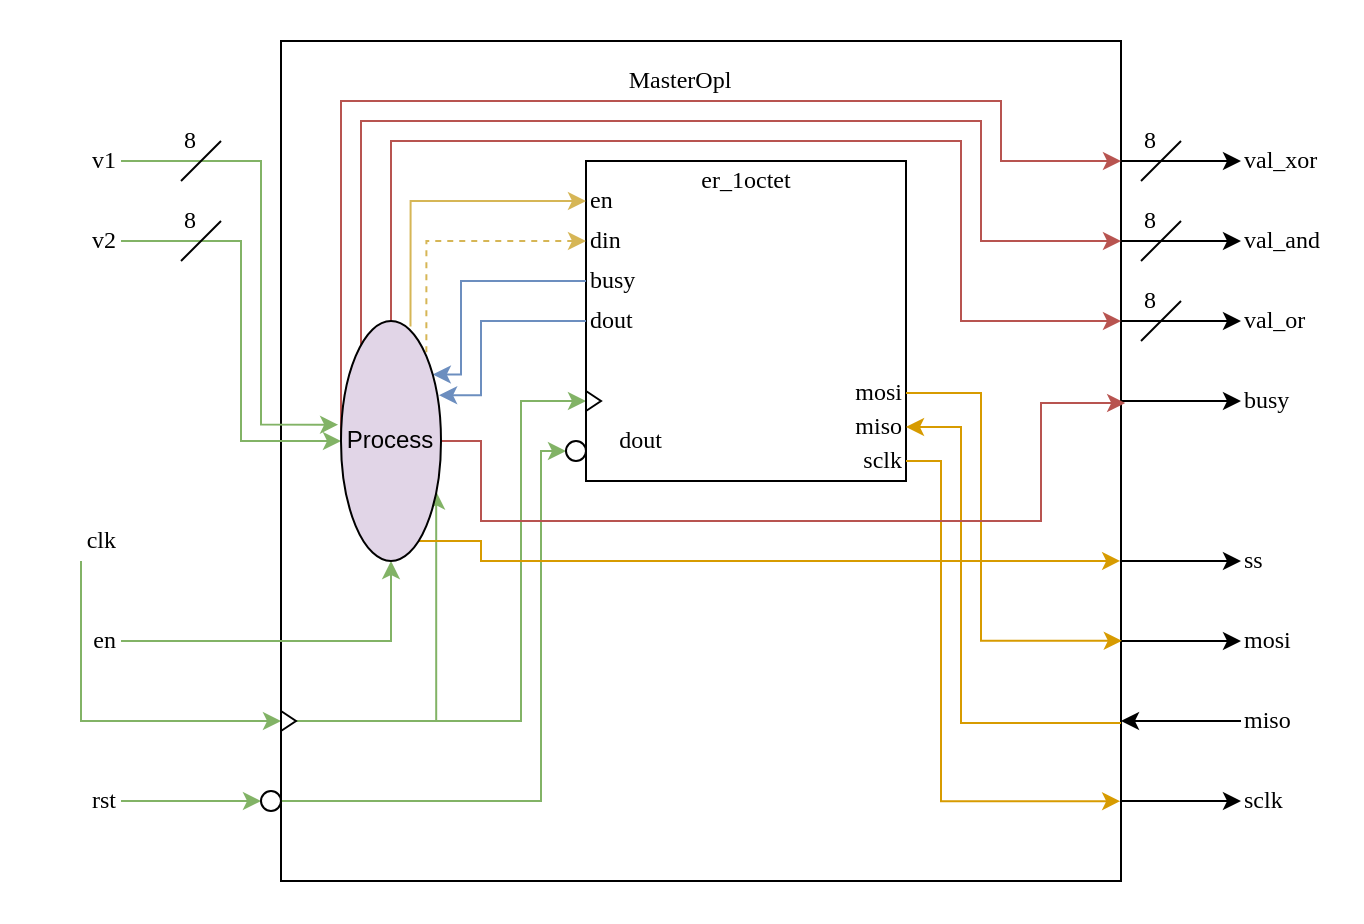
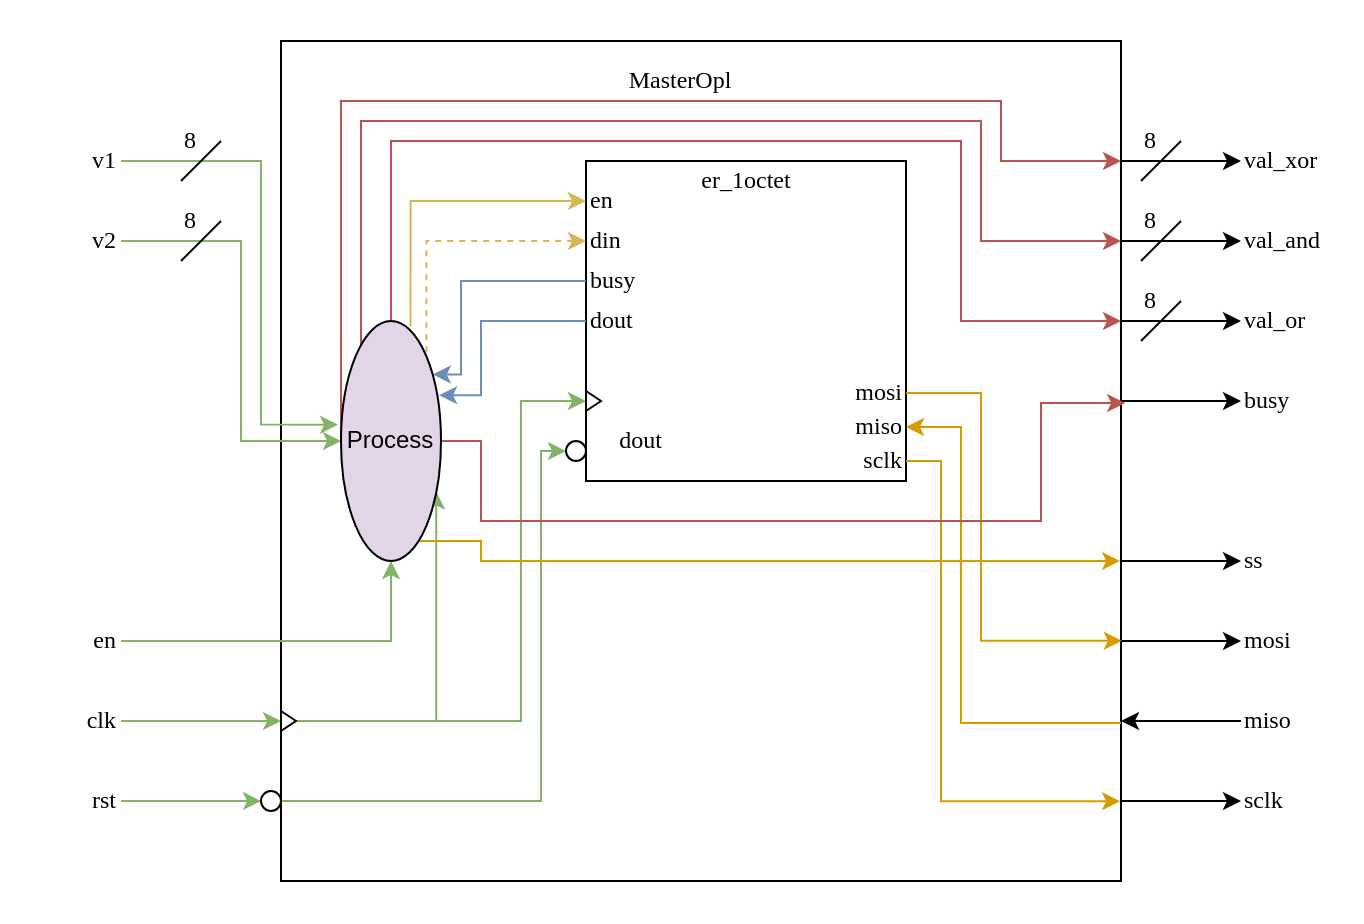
node "clk": moved (81, 541) -> (81, 721)
